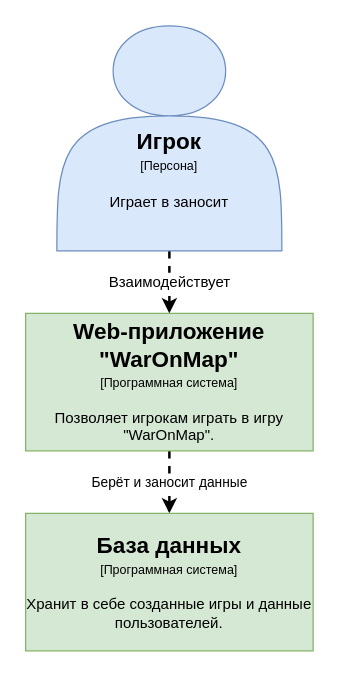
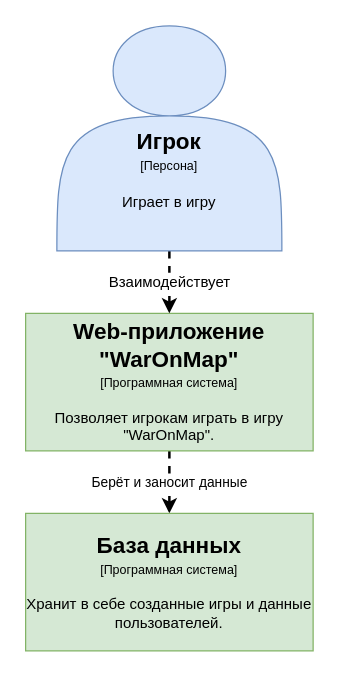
node "Игрок [Персона] Играет в заносит": label "Игрок [Персона] Играет в заносит" -> "Игрок [Персона] Играет в игру"
